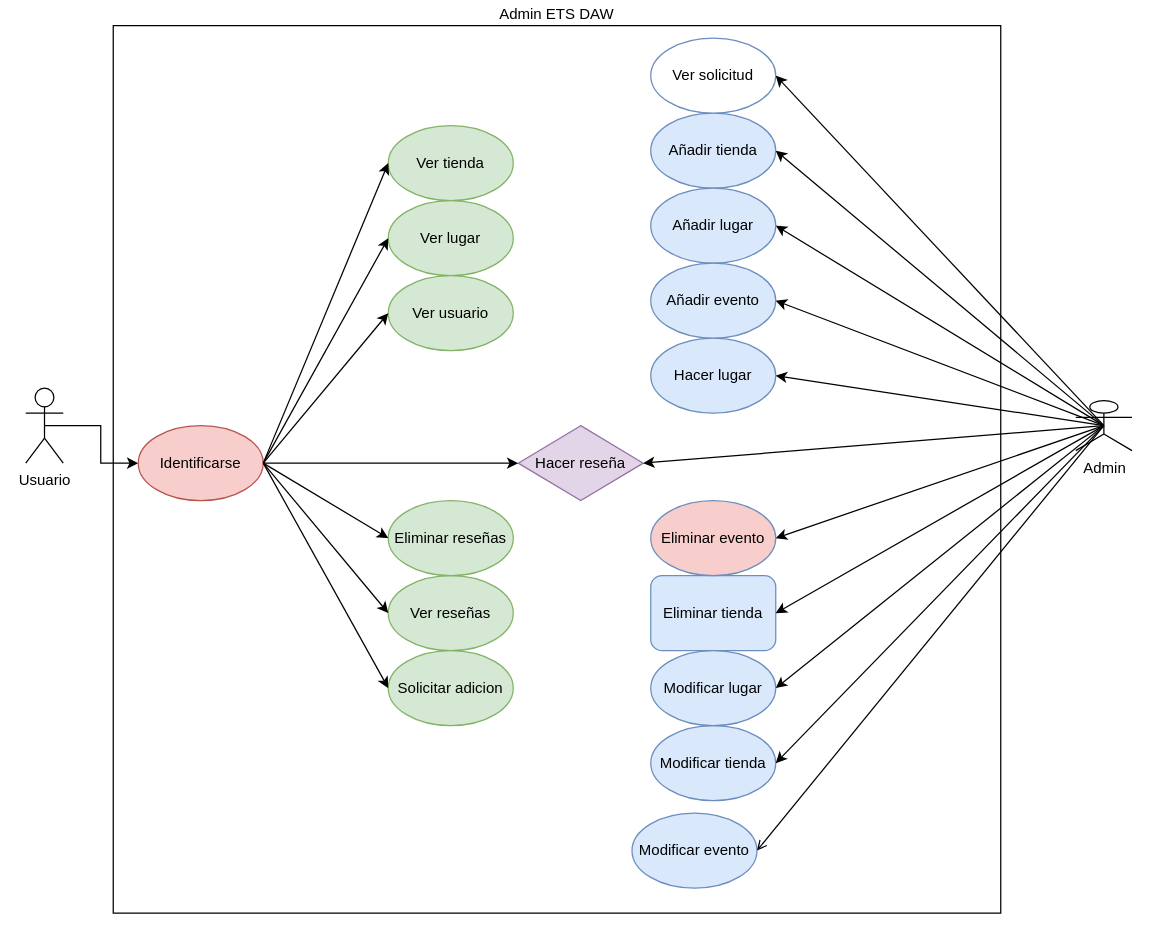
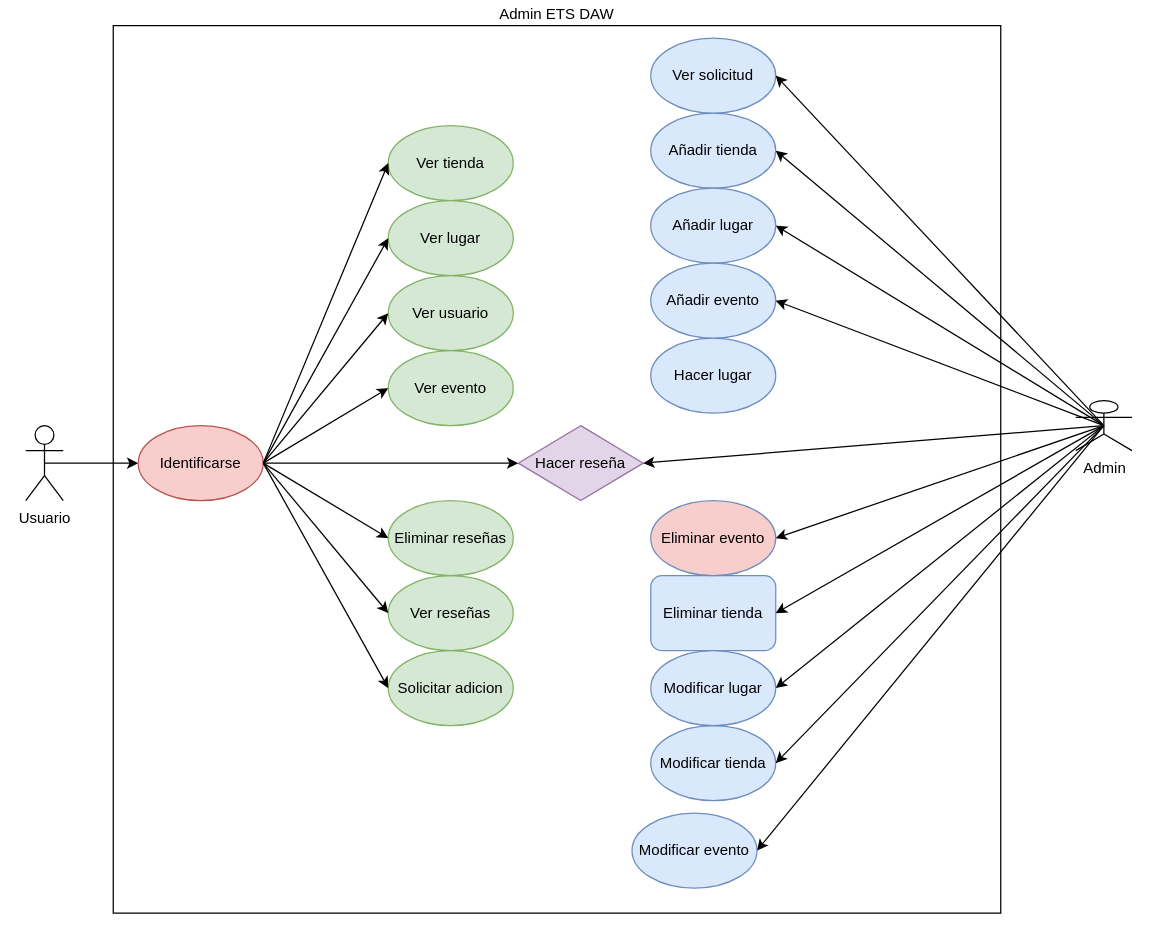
node "Ver solicitud": fillcolor #ffffff -> #dae8fc
node "Ver evento": added
edge "Admin" -> "Hacer lugar": removed
node "Usuario": moved (44, 426) -> (44, 463)
edge "Identificarse" -> "Ver evento": added
edge "Admin" -> "Modificar evento": arrowhead open -> classic
